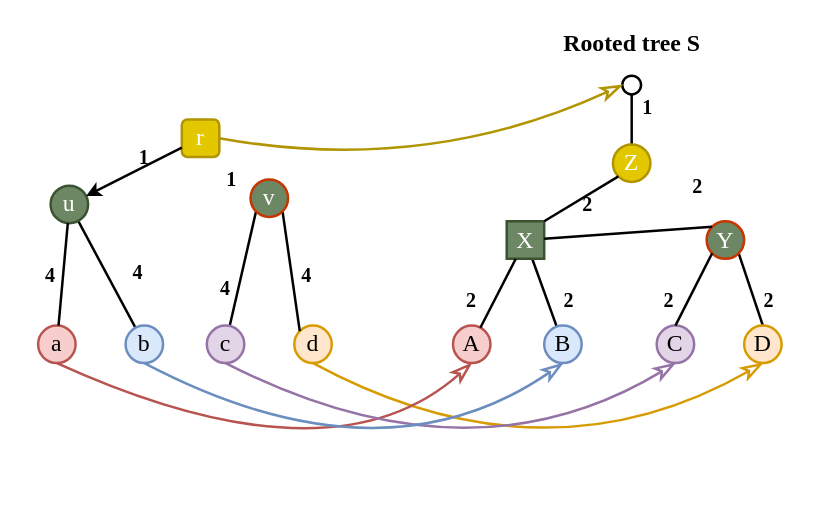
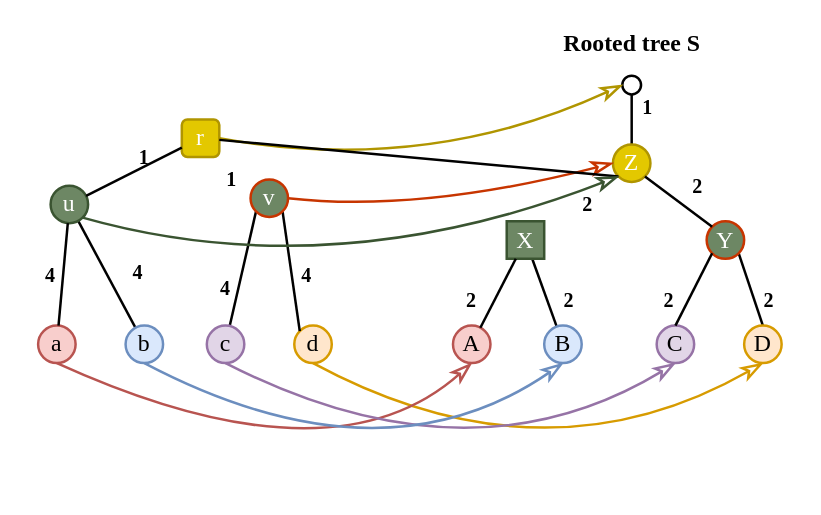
edge "r" -> "u": arrowhead classic -> none
edge "v" -> "Z": added
edge "Z" -- "X": now "Z" -- "r"
edge "X" -- "Y": now "Z" -- "Y"
edge "u" -> "Z": added
